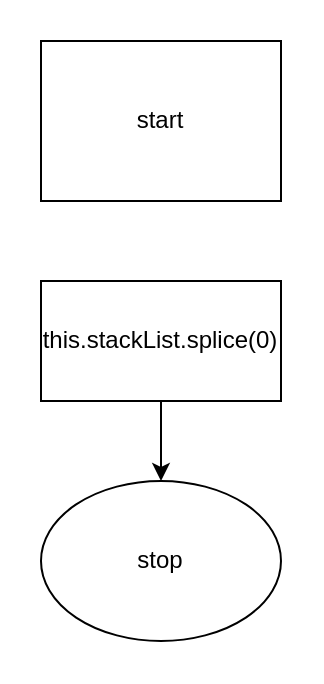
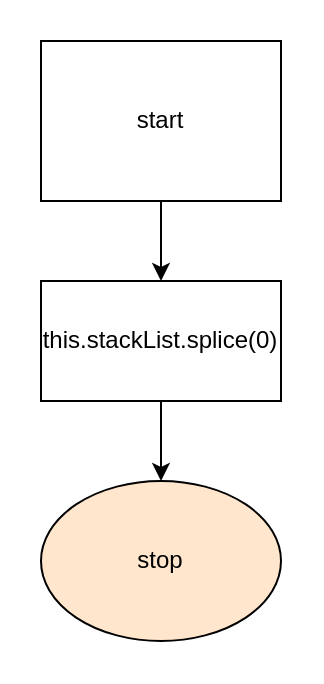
edge "start" -> "this.stackList.splice(0)": added
node "stop": fillcolor #ffffff -> #ffe6cc
